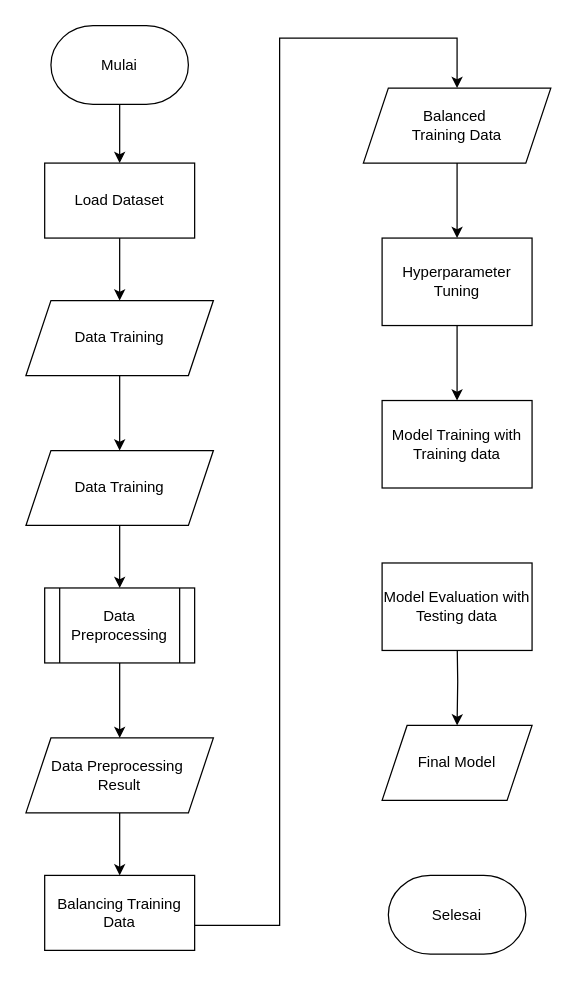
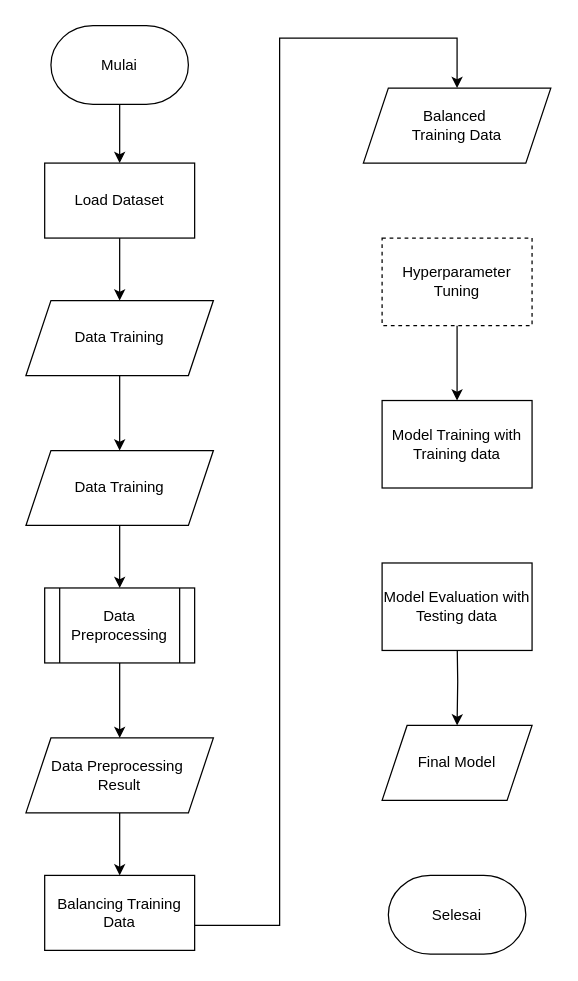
edge "Balanced Training Data" -> "Hyperparameter Tuning": removed
node "Hyperparameter Tuning": style solid -> dashed
